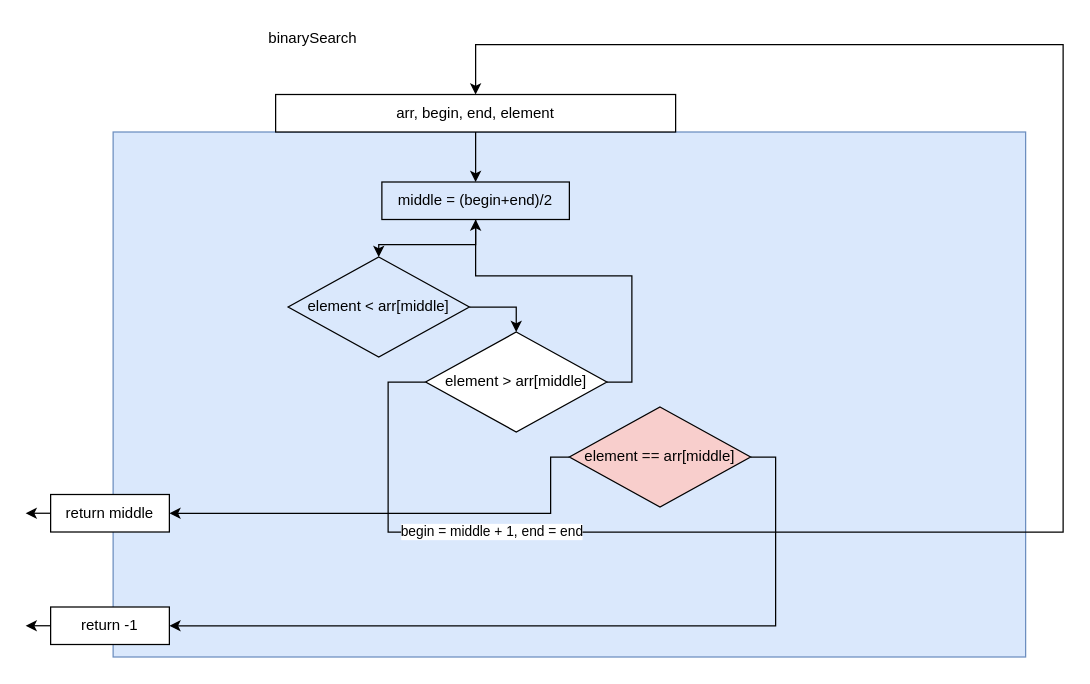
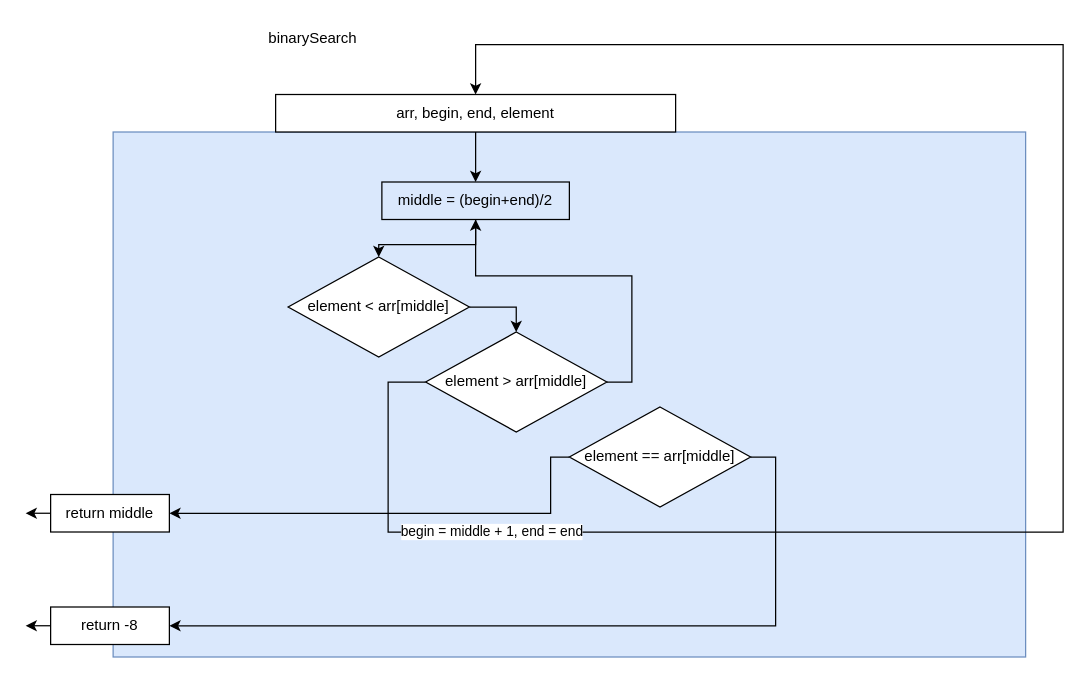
node "element < arr[middle]": fillcolor #dae8fc -> #ffffff
node "element == arr[middle]": fillcolor #f8cecc -> #ffffff
node "return -1": label "return -1" -> "return -8"
